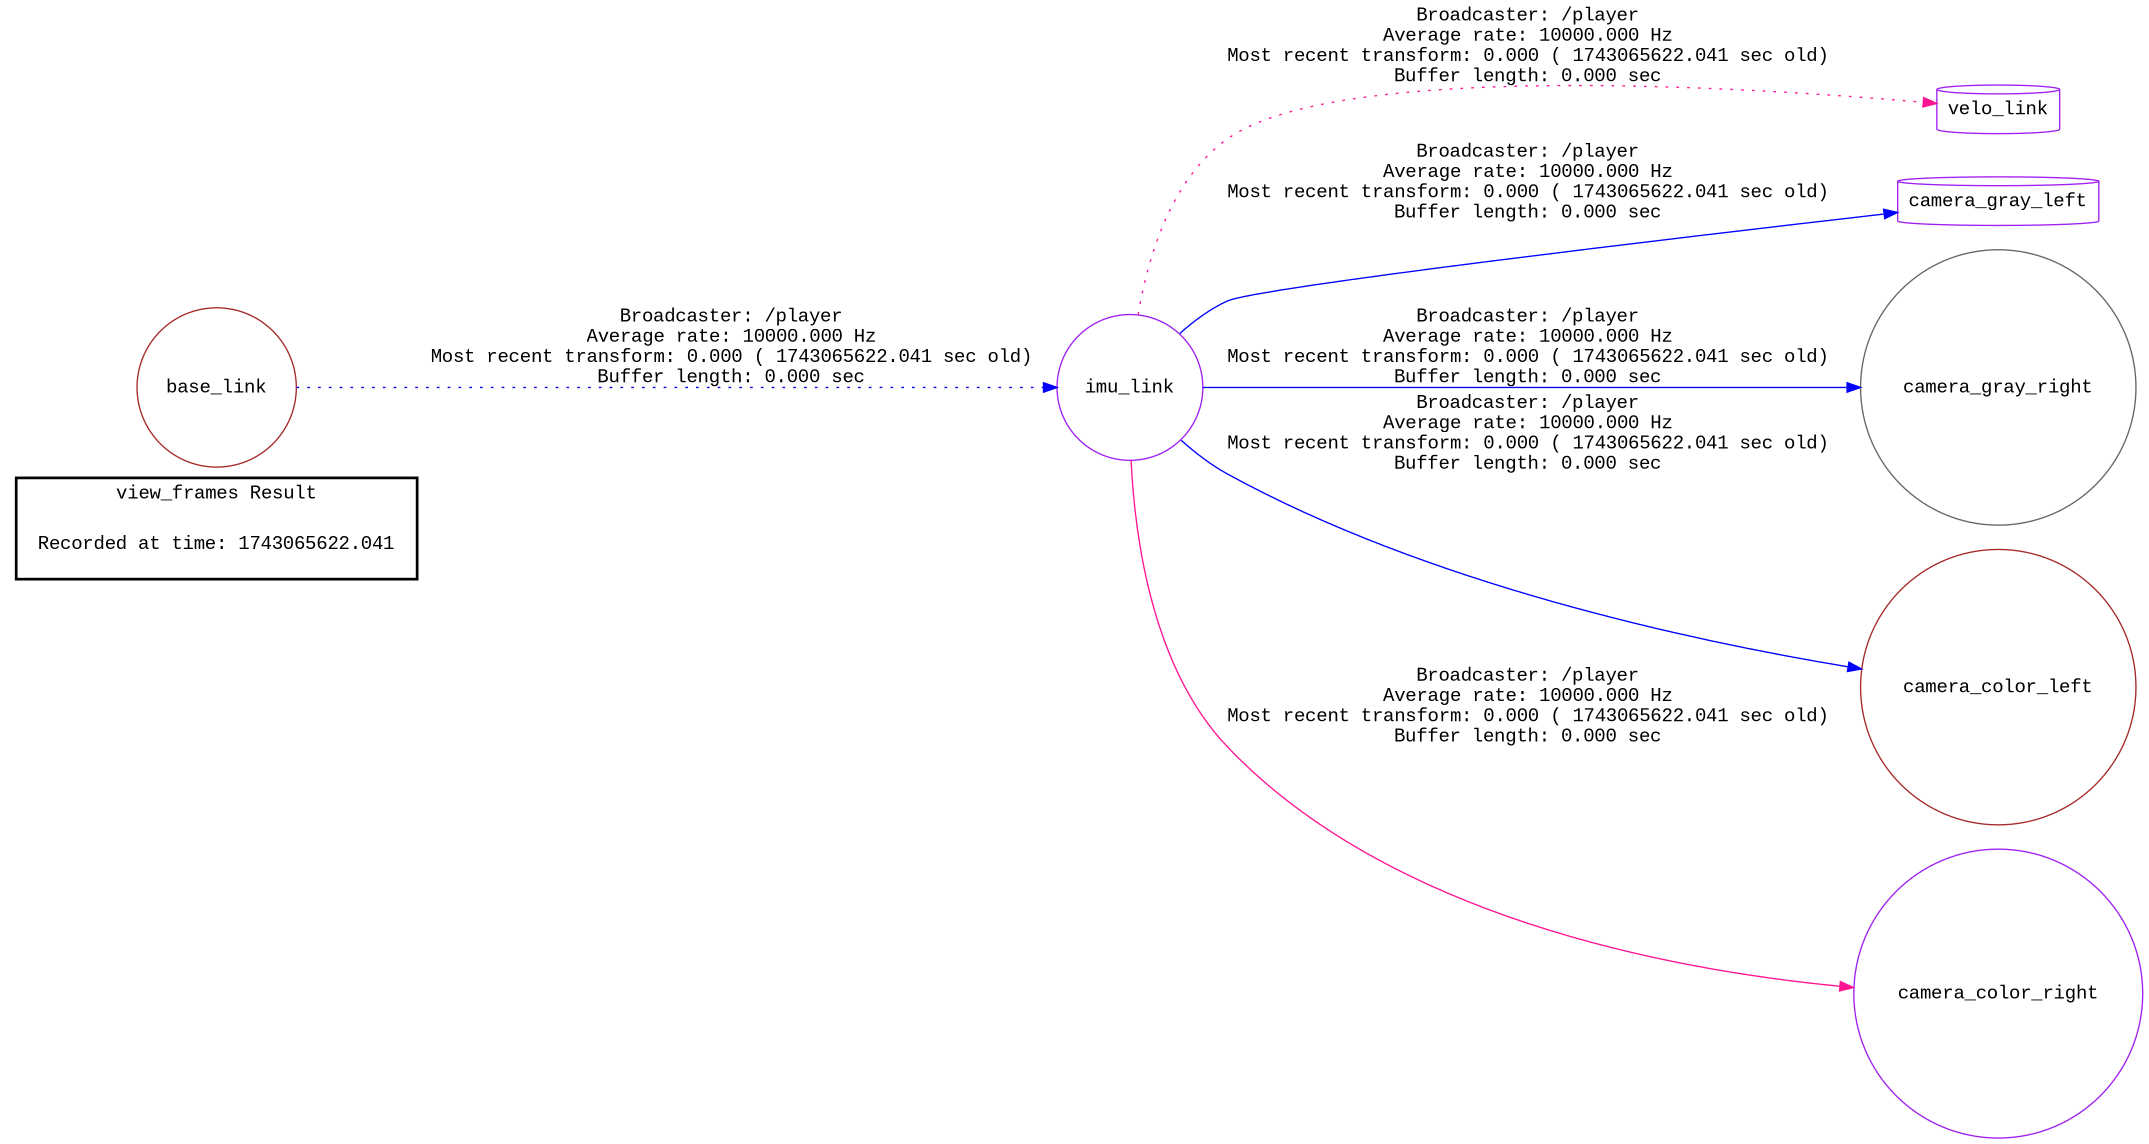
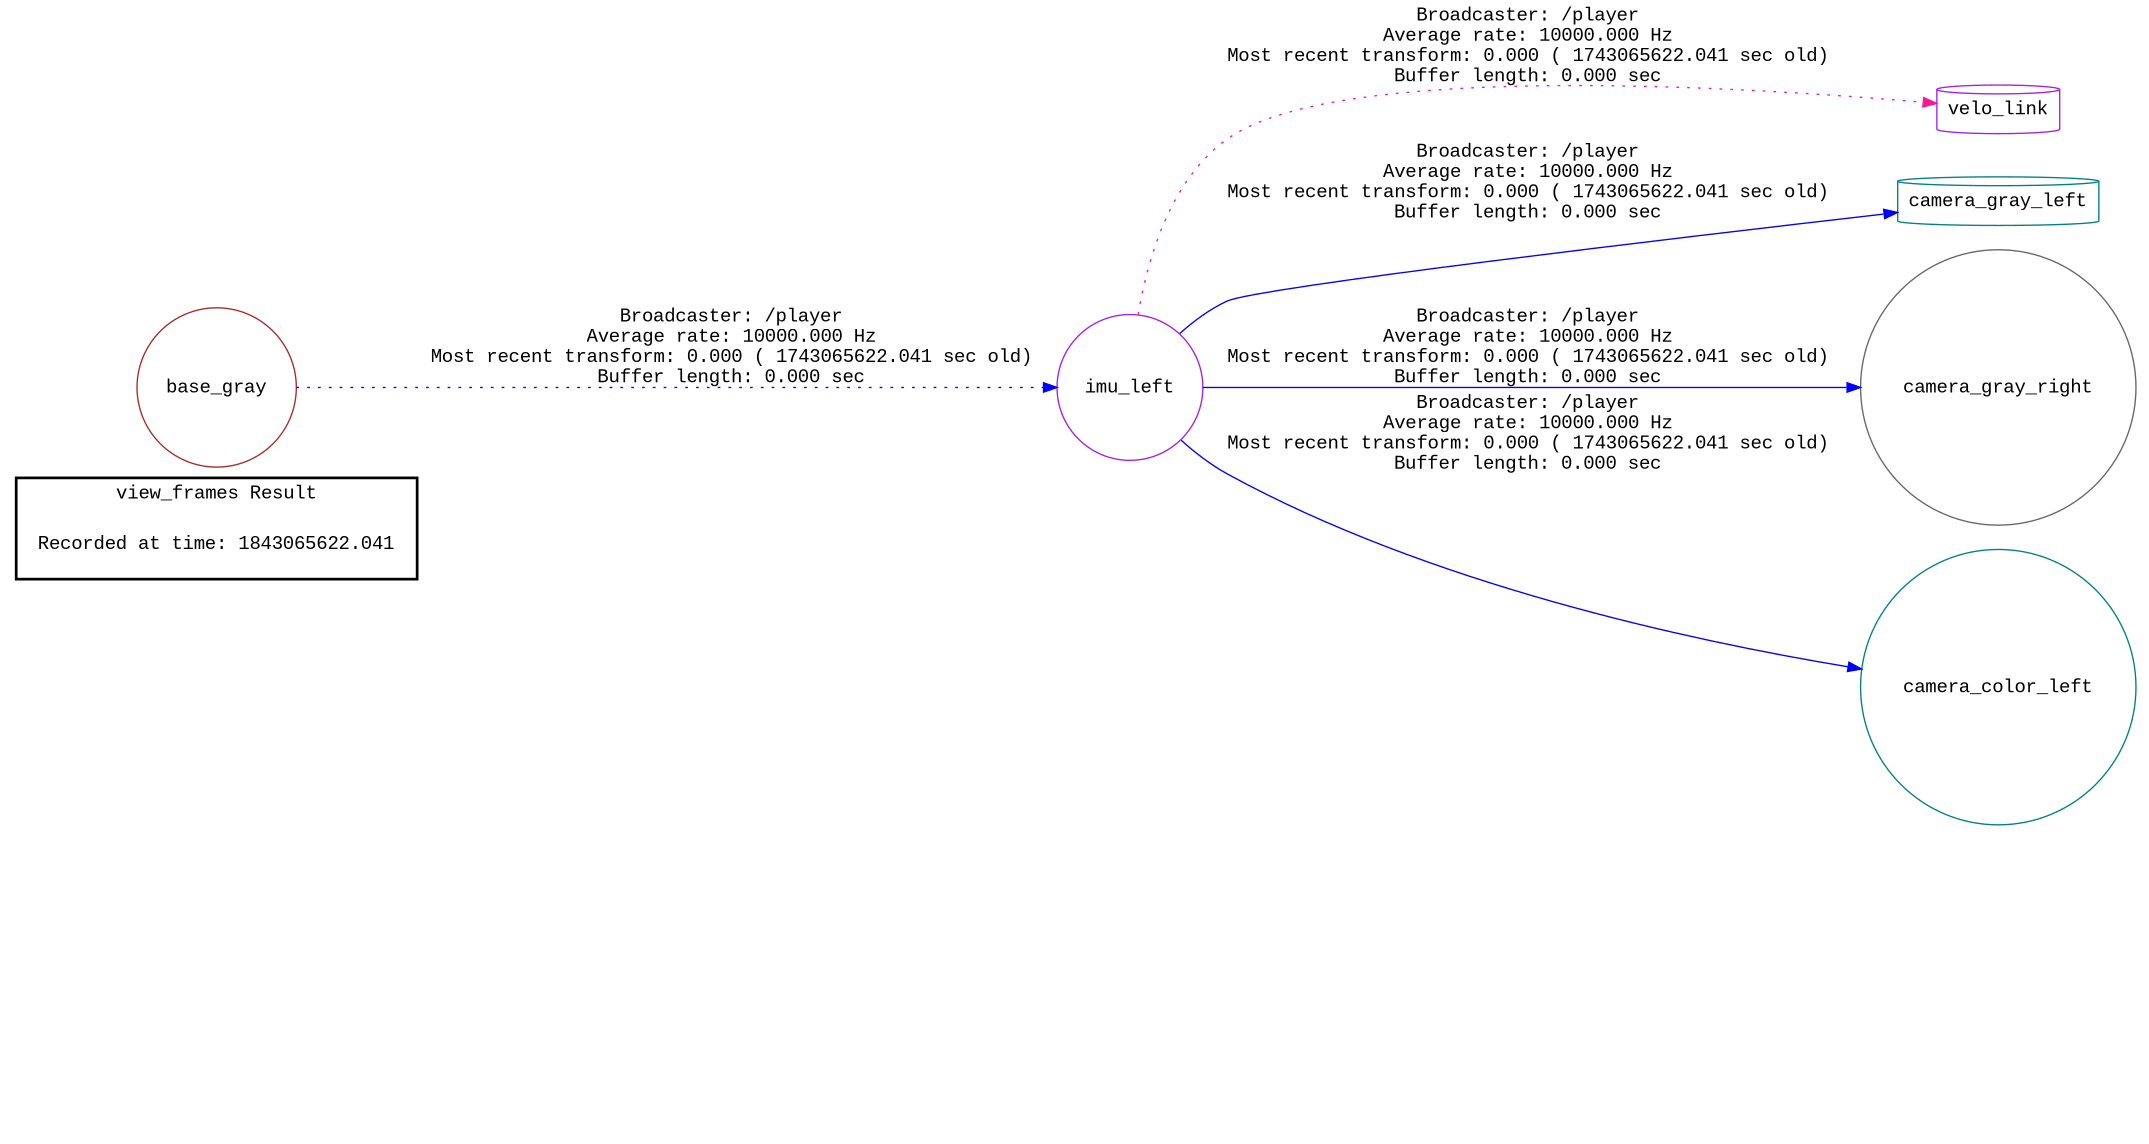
node "camera_gray_left": color purple -> teal
node "base_link": label "base_link" -> "base_gray"
node "imu_link": label "imu_link" -> "imu_left"
node "Recorded at time: 1743065622.041": label "Recorded at time: 1743065622.041" -> "Recorded at time: 1843065622.041"
node "camera_color_left": color brown -> teal
node "camera_color_right": removed
